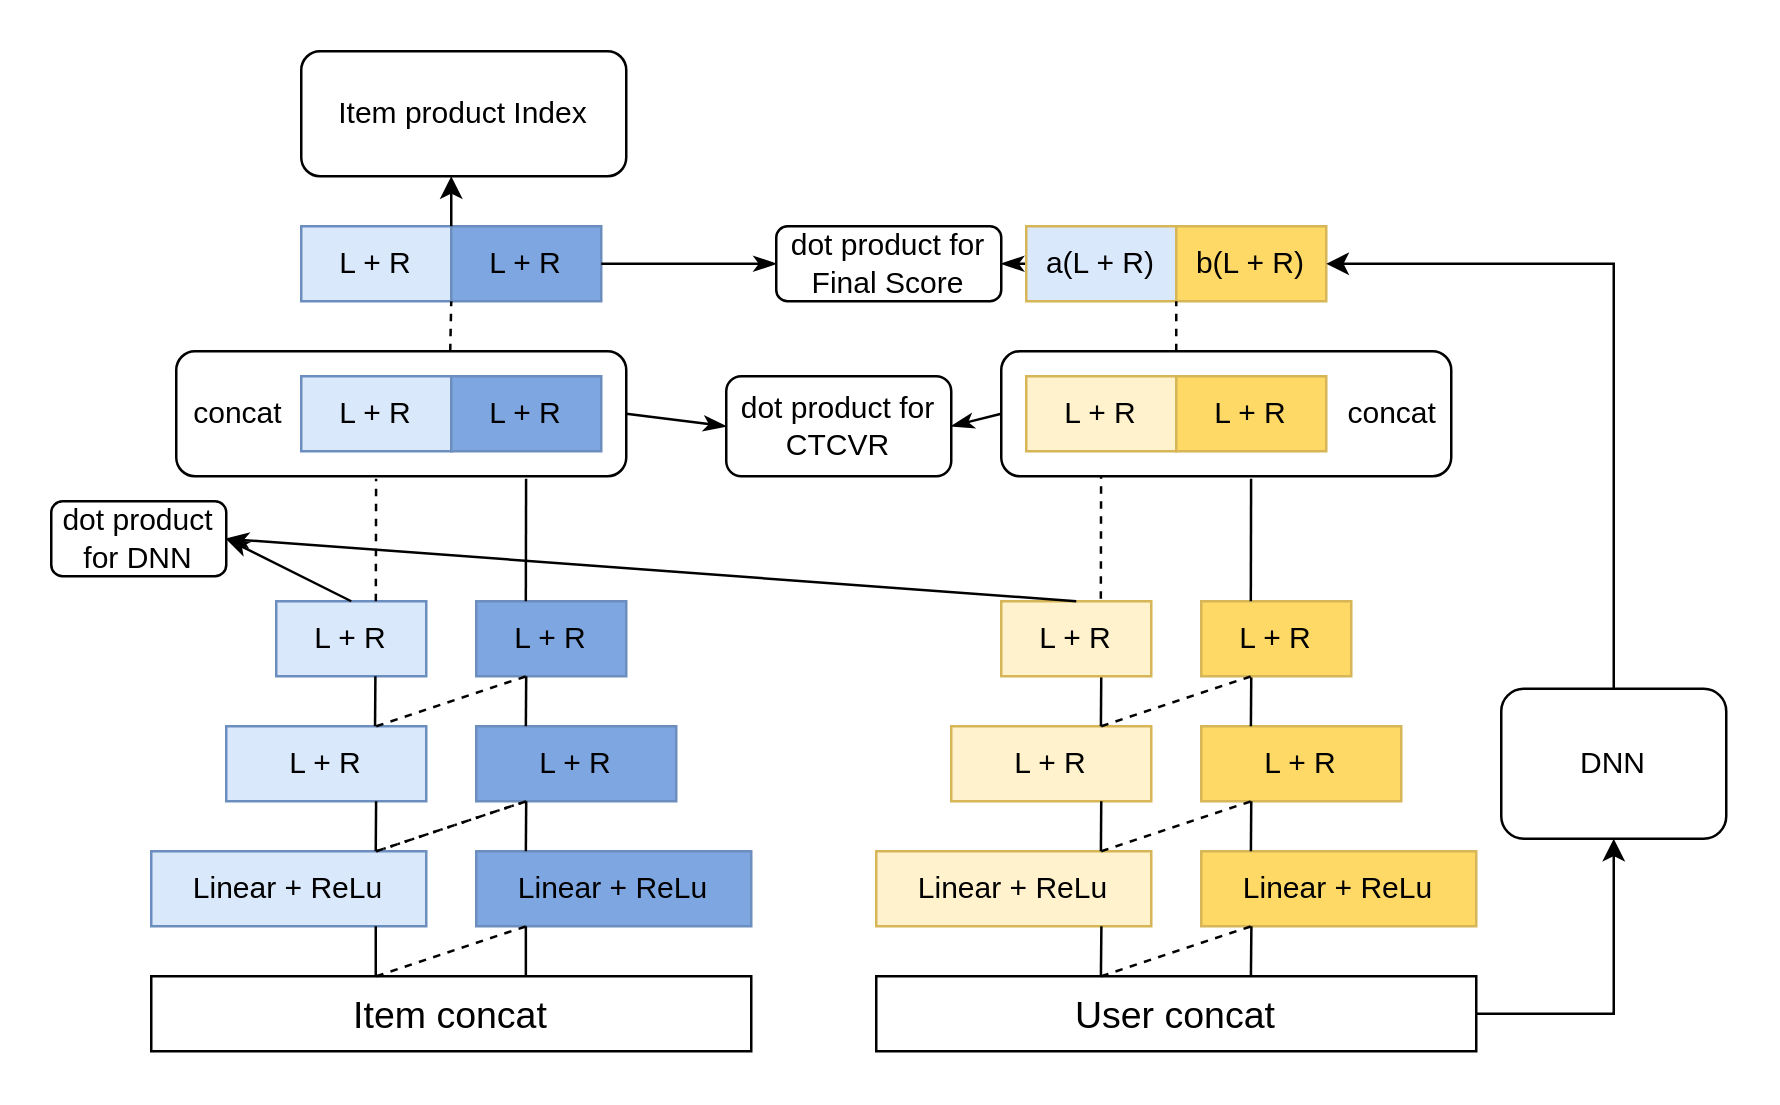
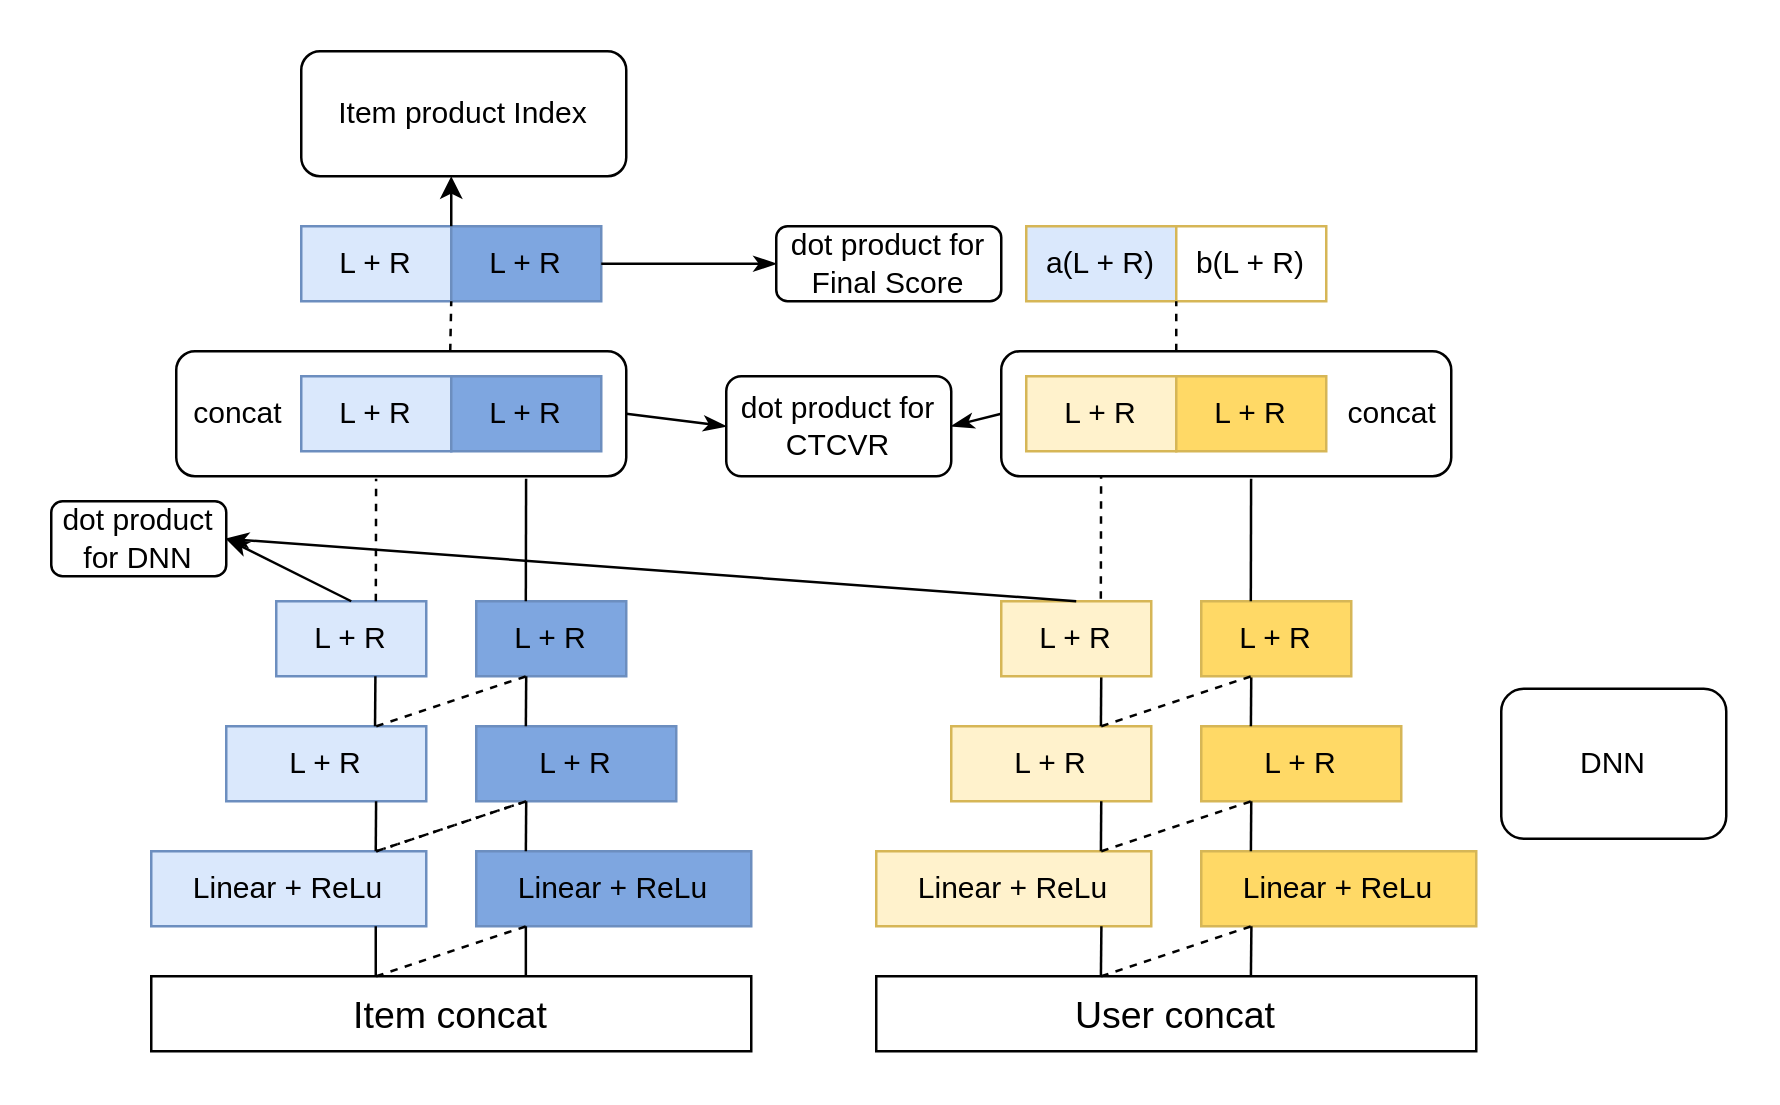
edge "a(L + R)" -> "dot product for Final Score": now "a(L + R)" -> "b(L + R)"
node "b(L + R)": fillcolor #ffd966 -> #ffffff
edge "DNN" -> "b(L + R)": removed
edge "User concat" -> "DNN": removed
